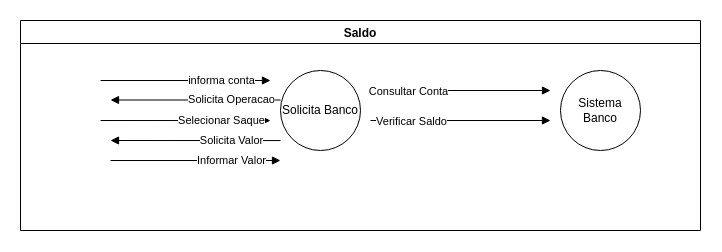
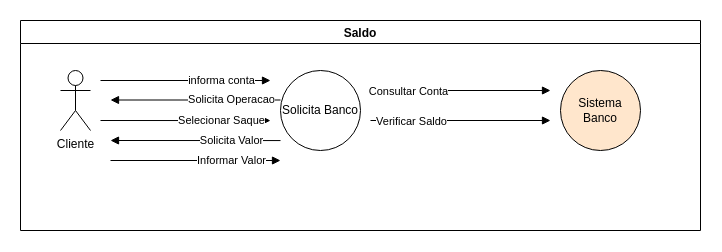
node "Cliente": added
node "Sistema Banco": fillcolor #ffffff -> #ffe6cc
